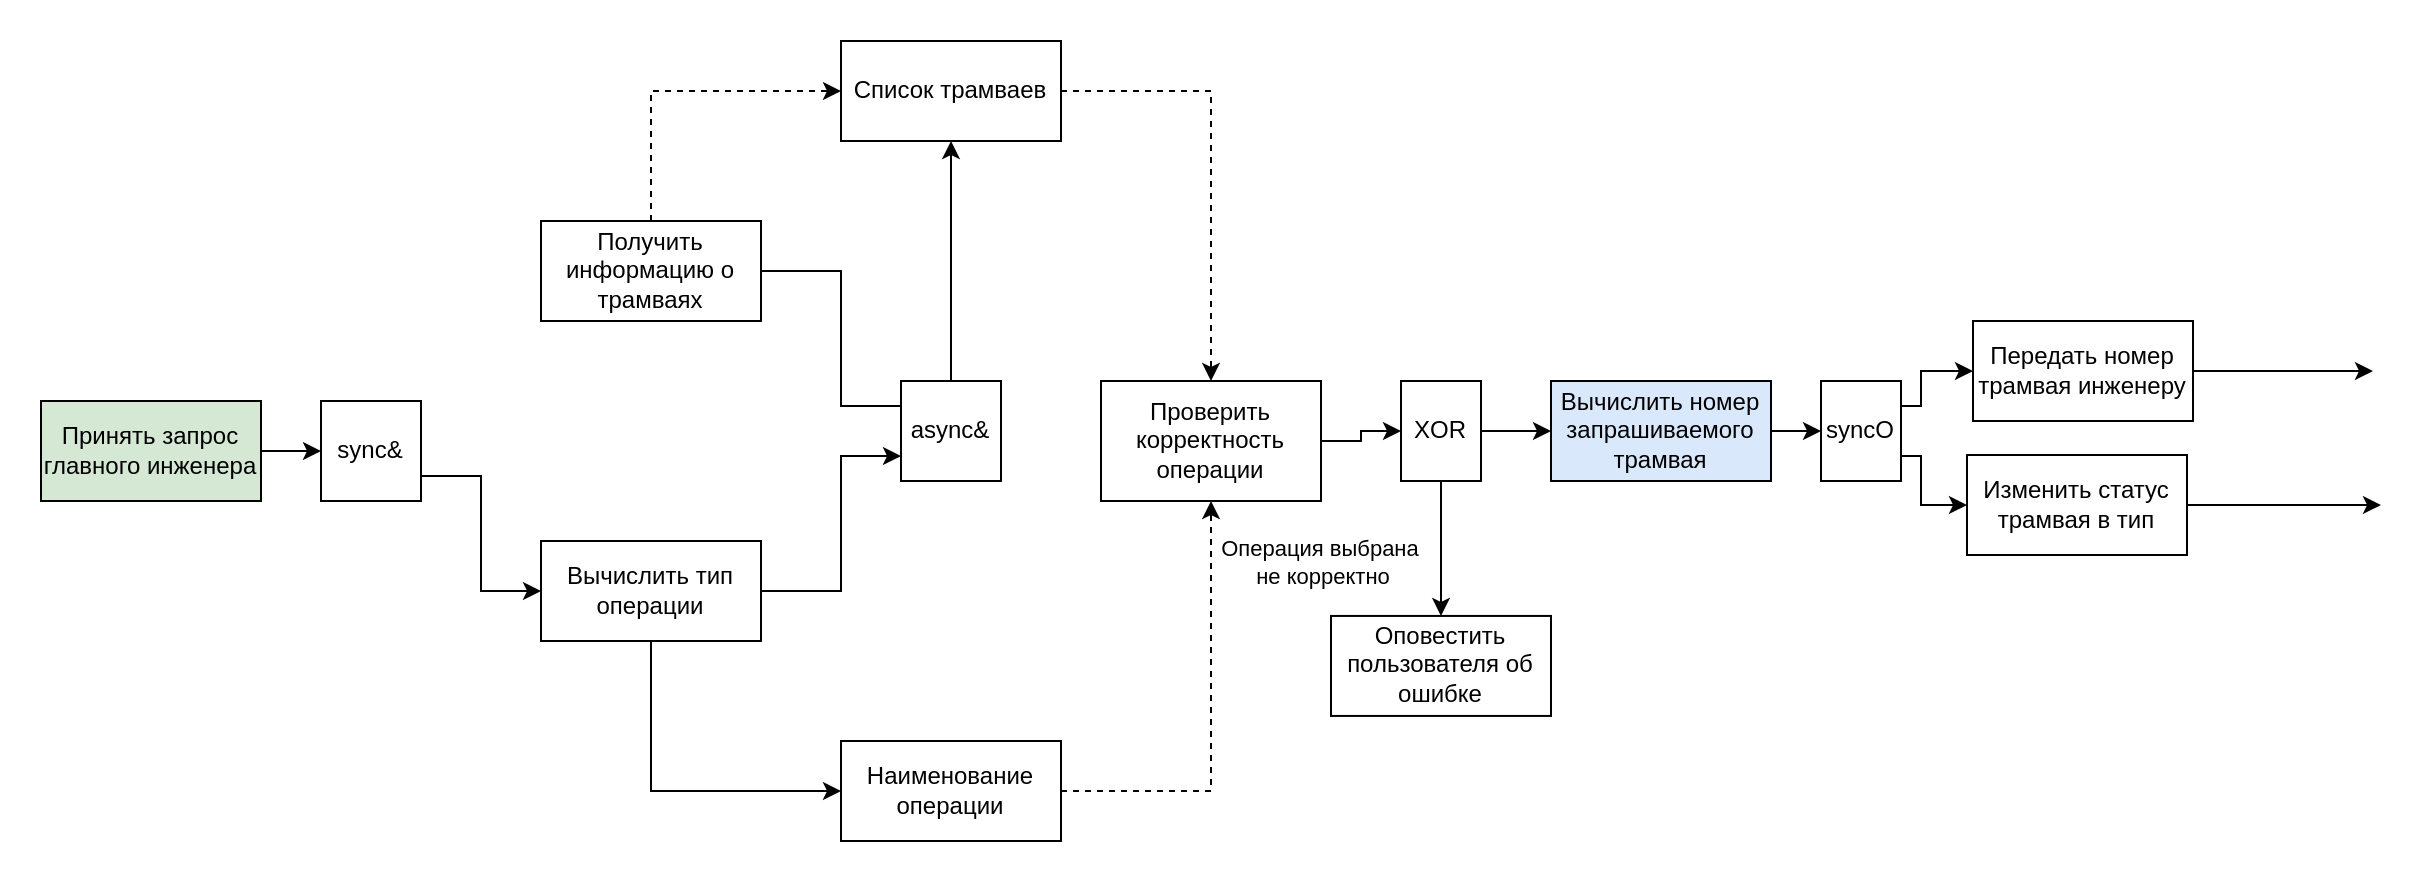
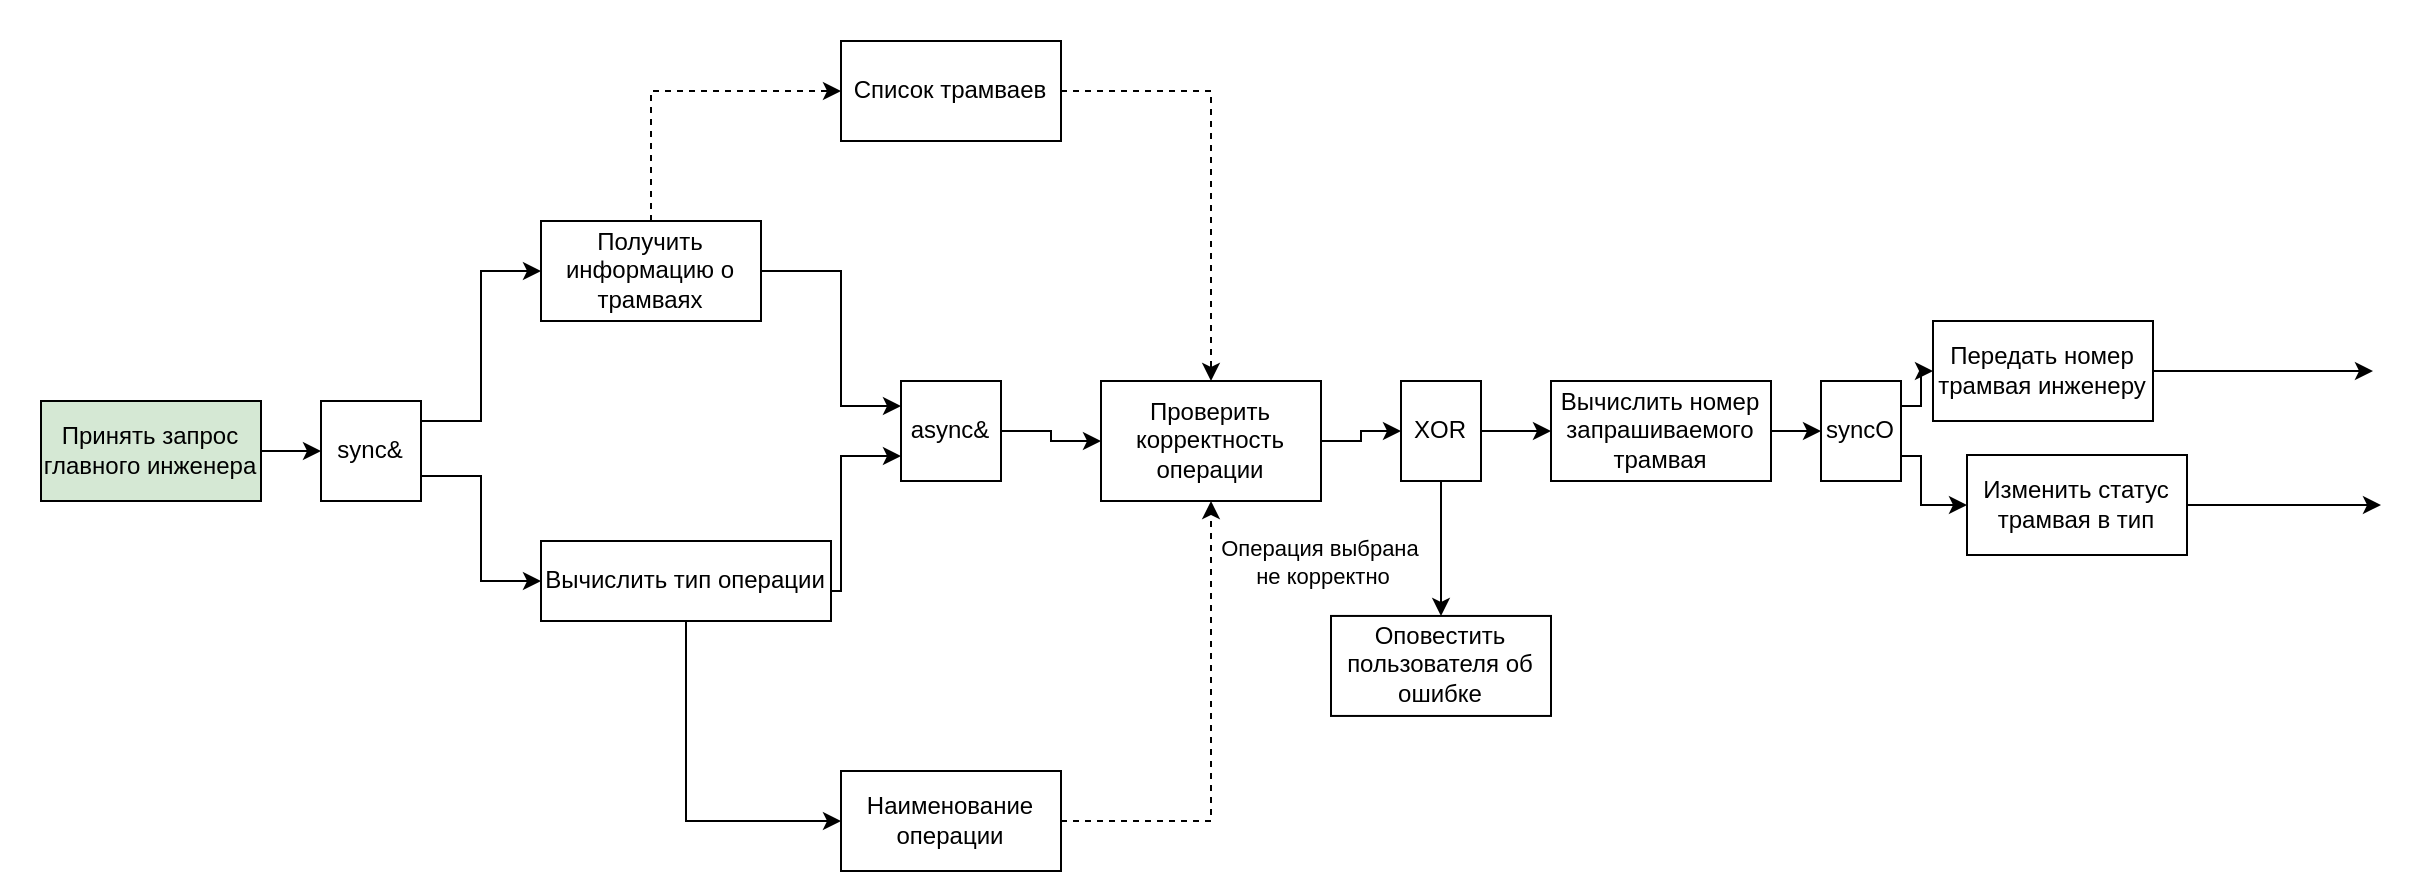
edge "async&" -> "Список трамваев": now "async&" -> "Проверить корректность операции"
edge "sync&" -> "Получить информацию о трамваях": added
node "Передать номер трамвая инженеру": moved (2083, 371) -> (2043, 371)
edge "Получить информацию о трамваях" -- "async&": arrowhead none -> classic
node "Вычислить номер запрашиваемого трамвая": fillcolor #dae8fc -> #ffffff
node "Вычислить тип операции": size 220x100 -> 290x80
node "Наименование операции": moved (951, 791) -> (951, 821)
